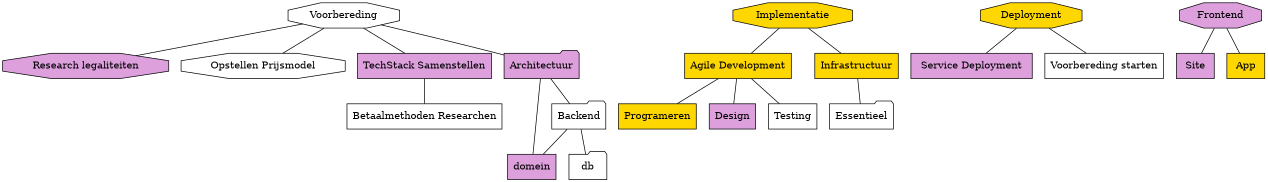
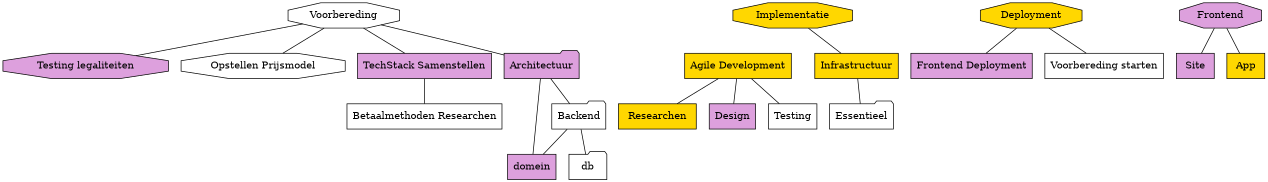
edge "Implementatie" -- "Agile Development": removed
node "Research legaliteiten": label "Research legaliteiten" -> "Testing legaliteiten"
node "Service Deployment": label "Service Deployment" -> "Frontend Deployment"
node "Programeren": label "Programeren" -> "Researchen"
